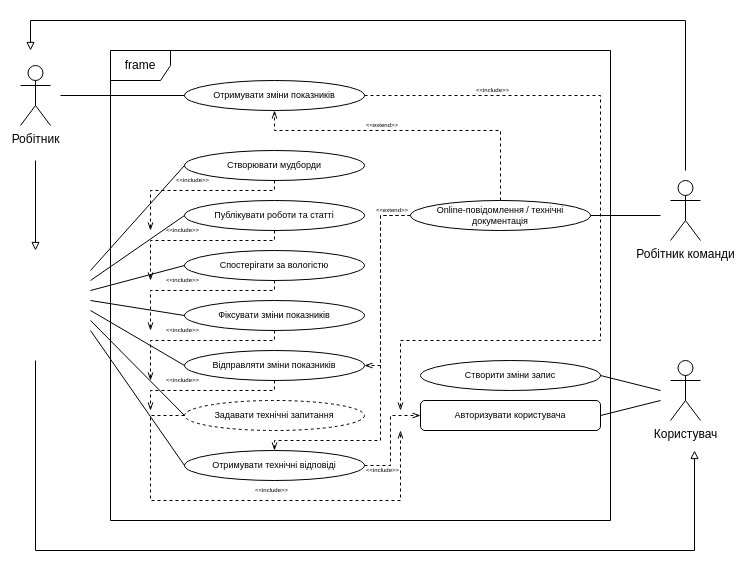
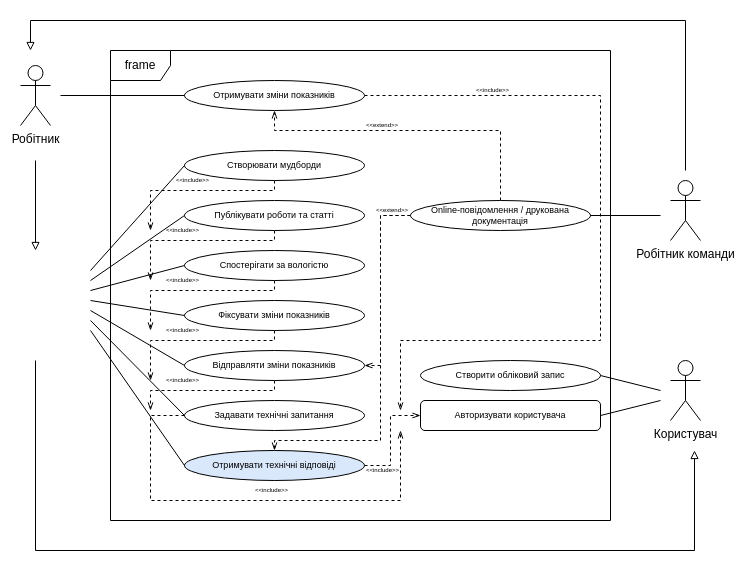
node "Online-повідомлення / технічні документація": label "Online-повідомлення / технічні документація" -> "Online-повідомлення / друкована документація"
node "Створити зміни запис": label "Створити зміни запис" -> "Створити обліковий запис"
node "Задавати технічні запитання": style dashed -> solid
node "Отримувати технічні відповіді": fillcolor #ffffff -> #dae8fc
